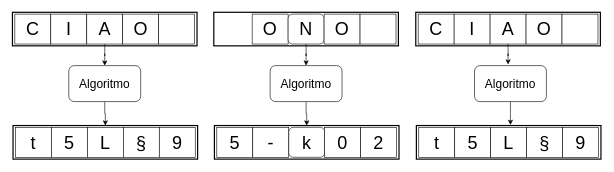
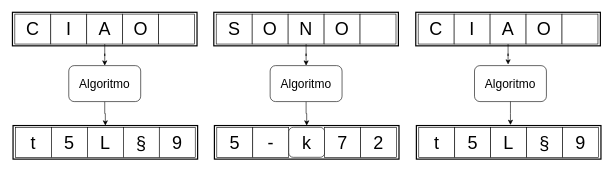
node "S": added
node "N": shape rounded rectangle -> rectangle
node "0": label "0" -> "7"
